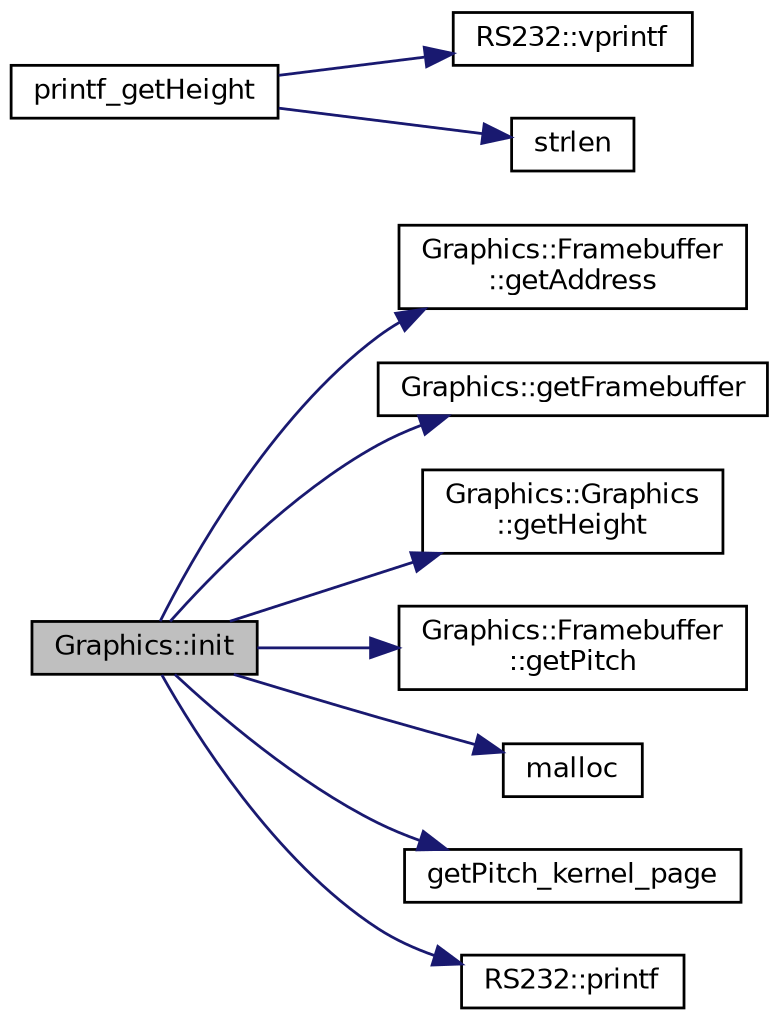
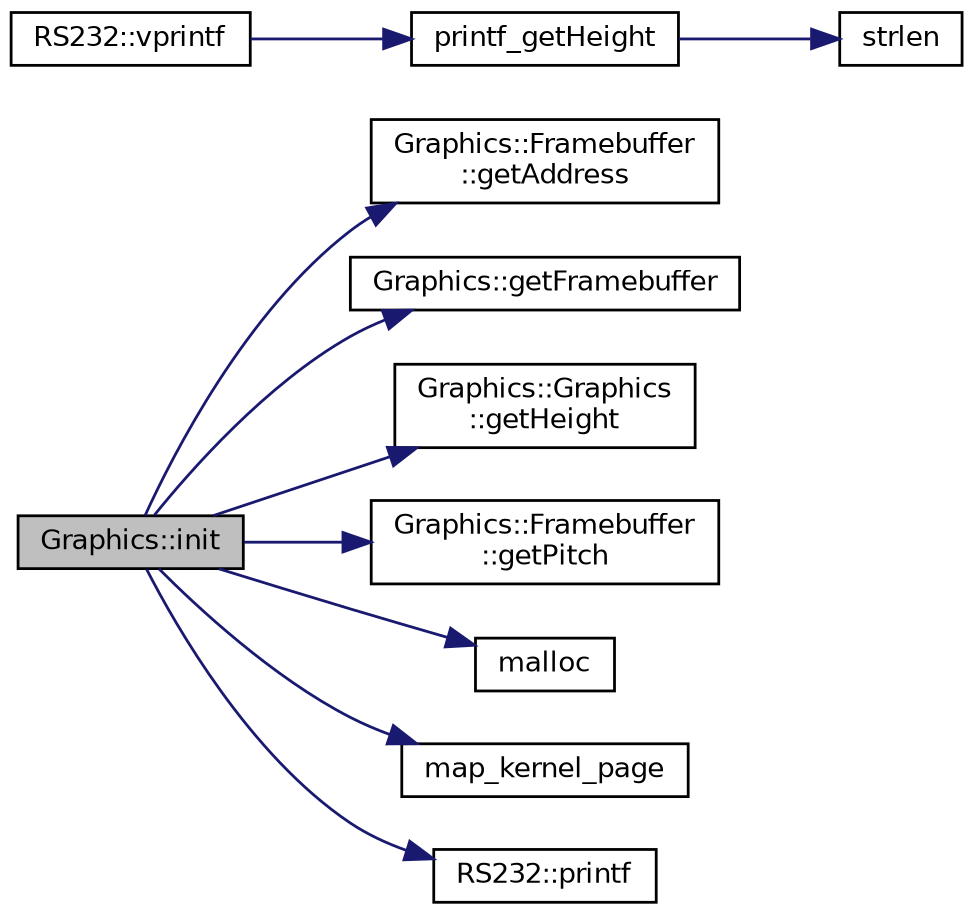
edge "printf_getHeight" -> "RS232::vprintf": reversed
node "getPitch_kernel_page": label "getPitch_kernel_page" -> "map_kernel_page"
